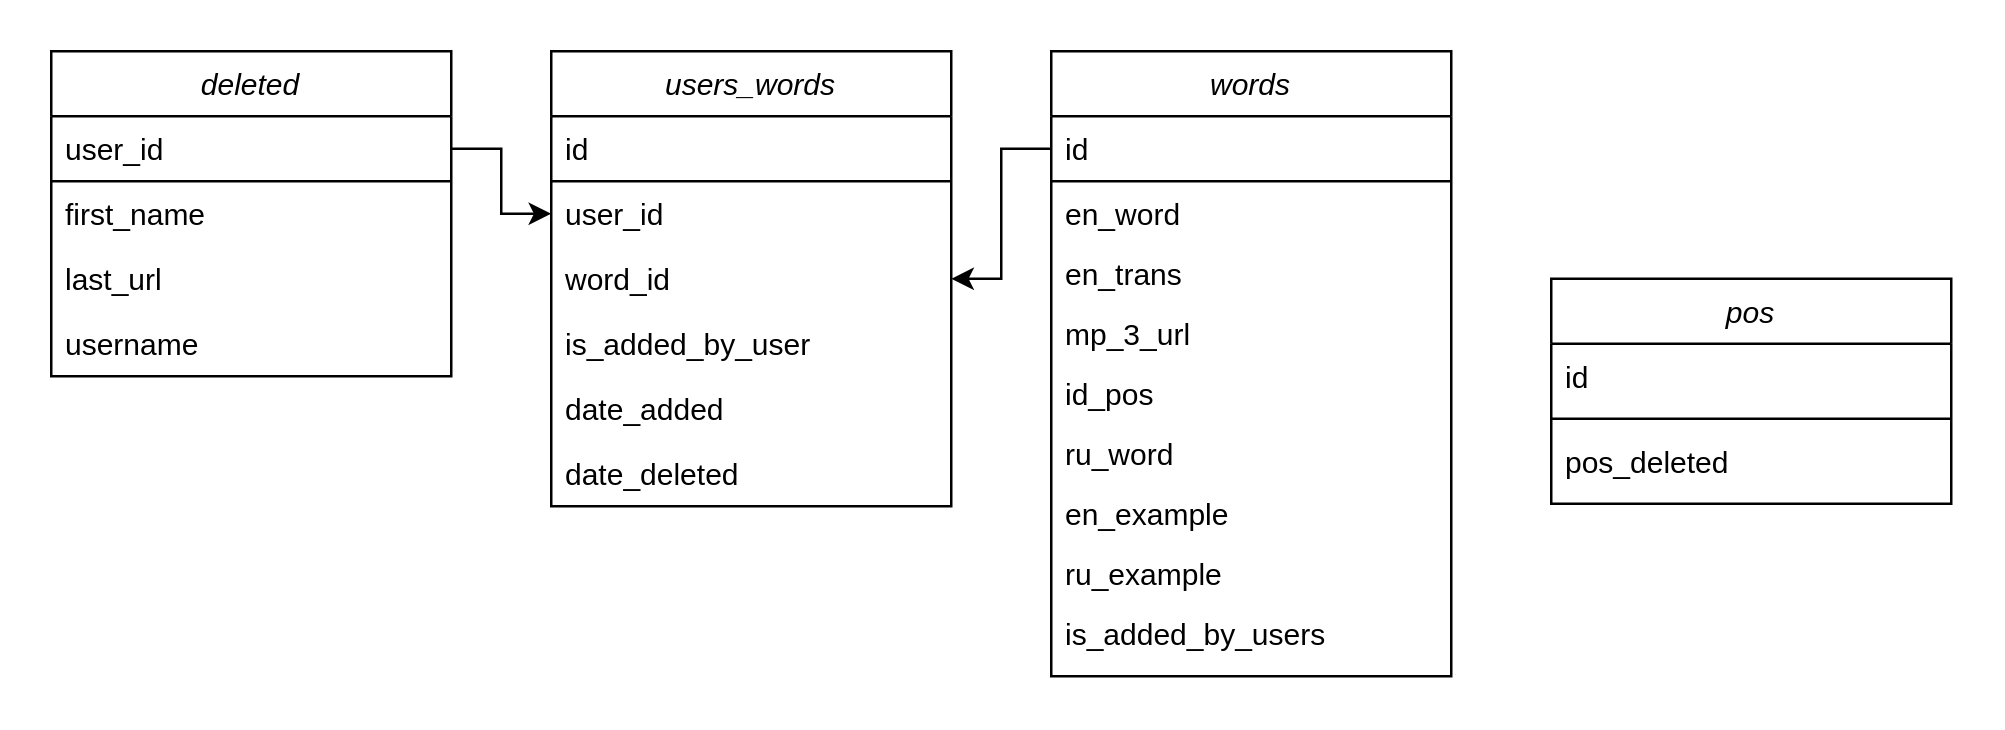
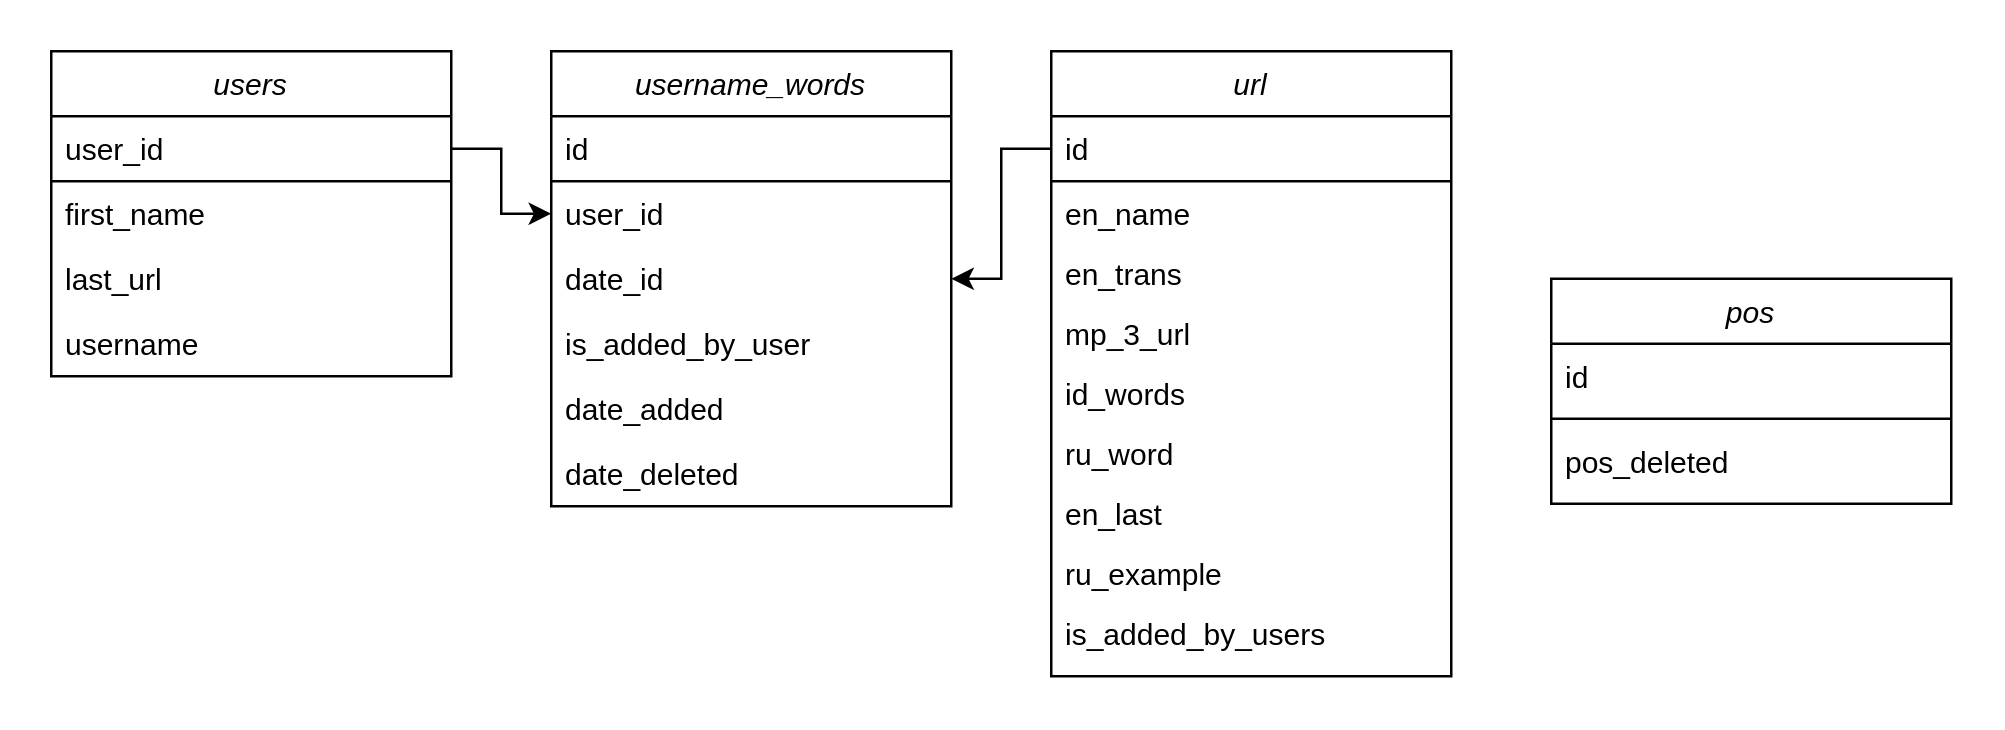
node "deleted": label "deleted" -> "users"
node "users_words": label "users_words" -> "username_words"
node "words": label "words" -> "url"
node "en_word": label "en_word" -> "en_name"
node "word_id": label "word_id" -> "date_id"
node "id_pos": label "id_pos" -> "id_words"
node "en_example": label "en_example" -> "en_last"
